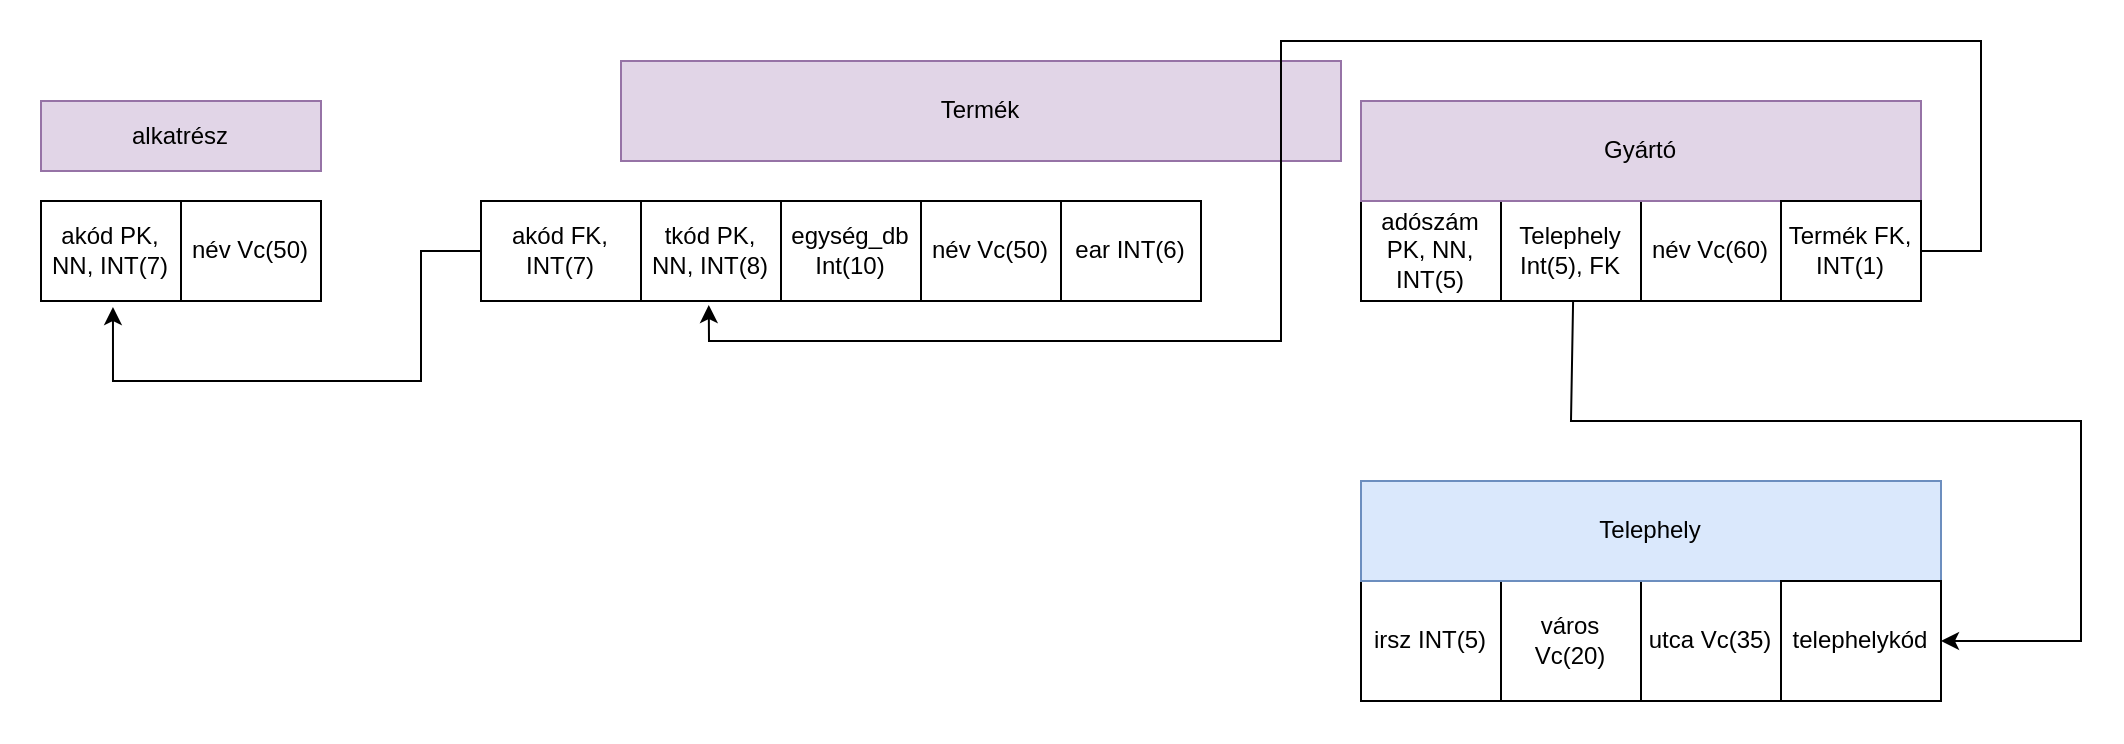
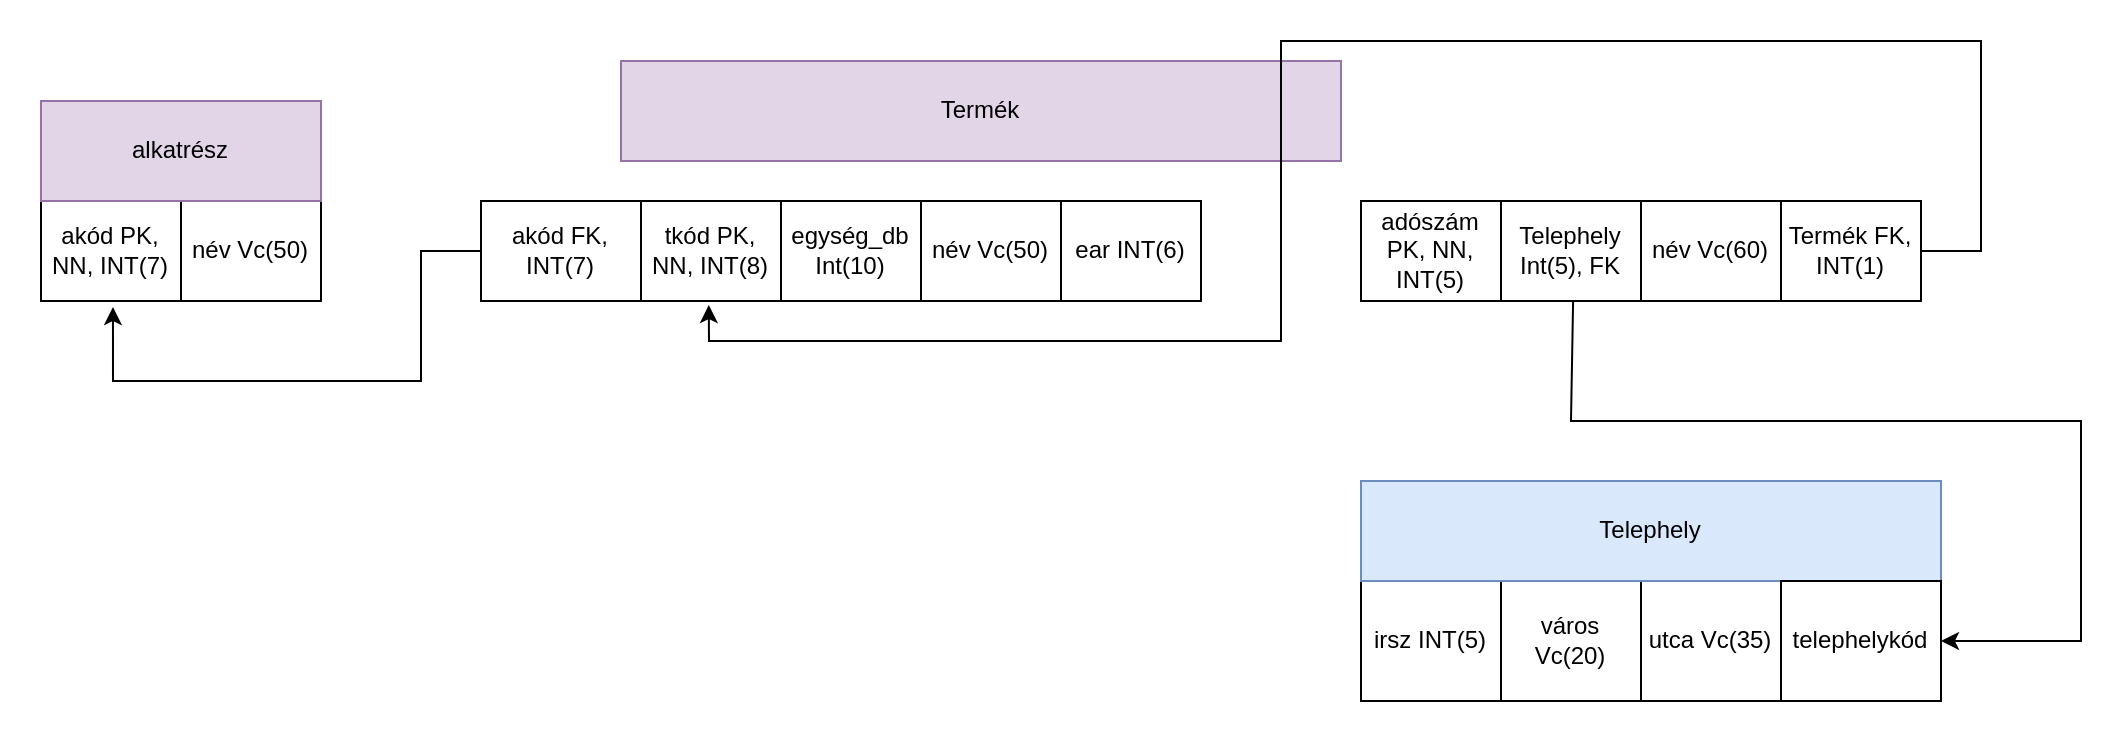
node "alkatrész": size 280x70 -> 280x100
node "Gyártó": removed
